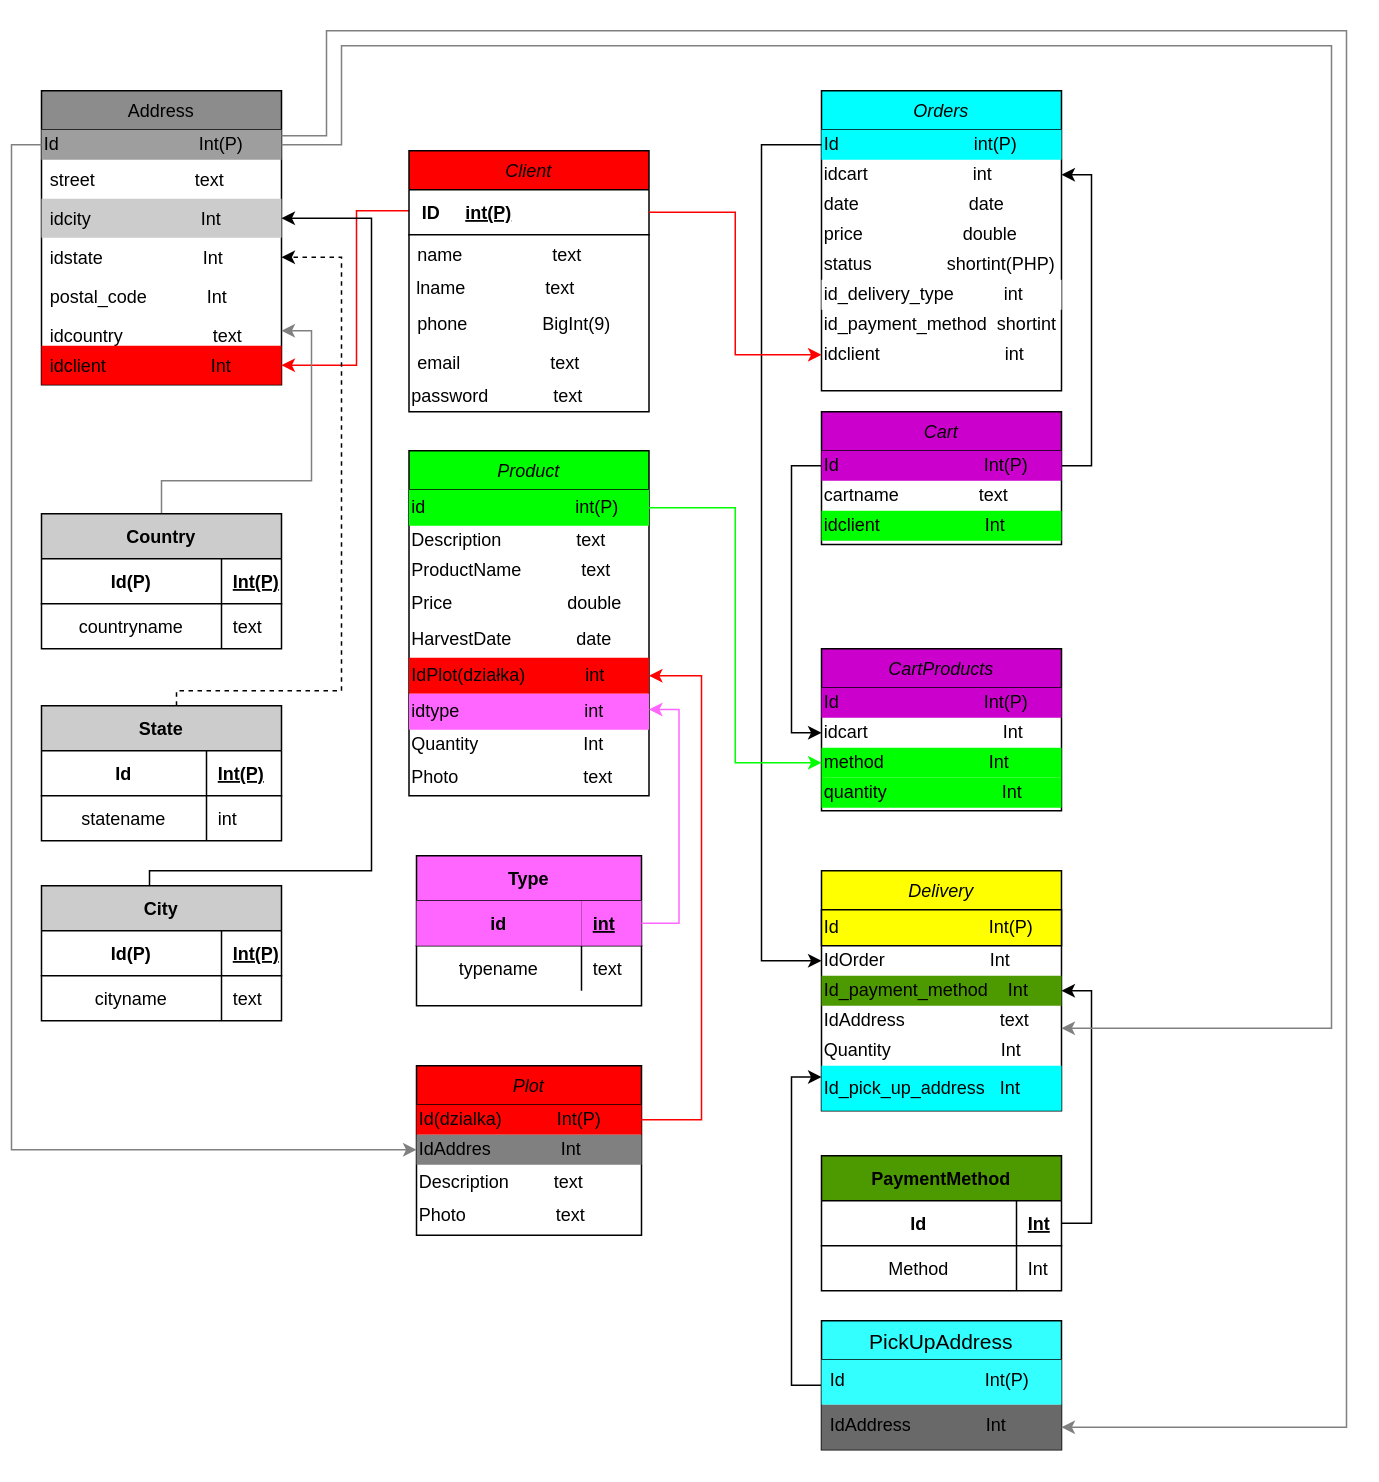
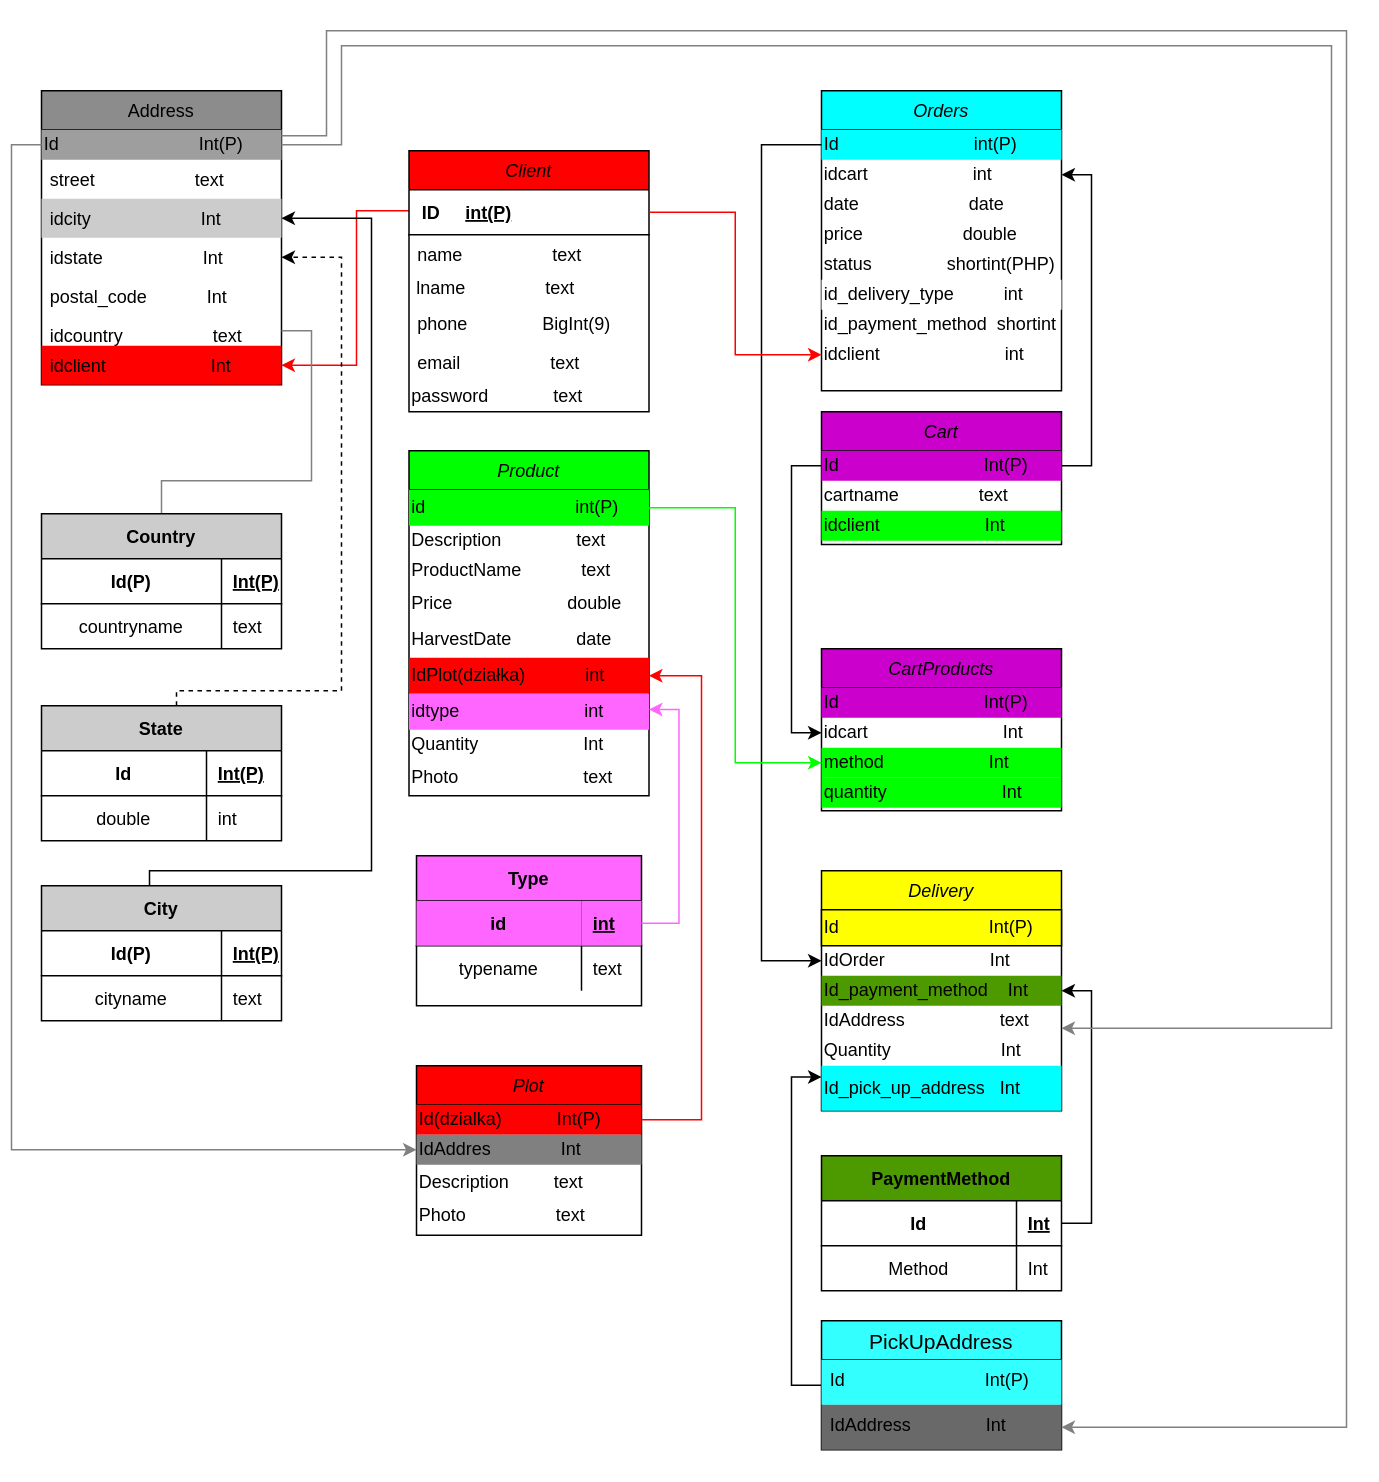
edge "Country" -> "idcountry text": arrowhead classic -> none
node "statename": label "statename" -> "double"
